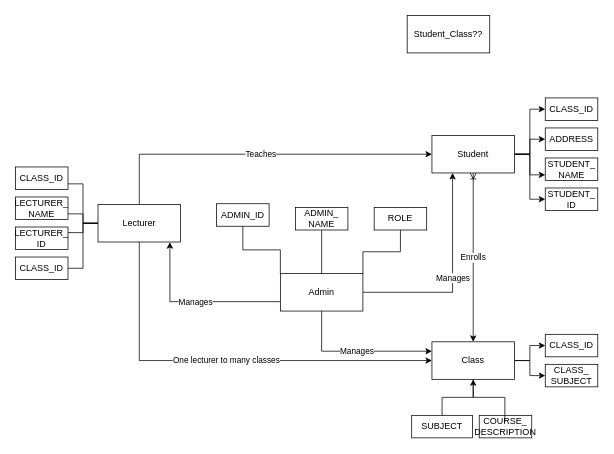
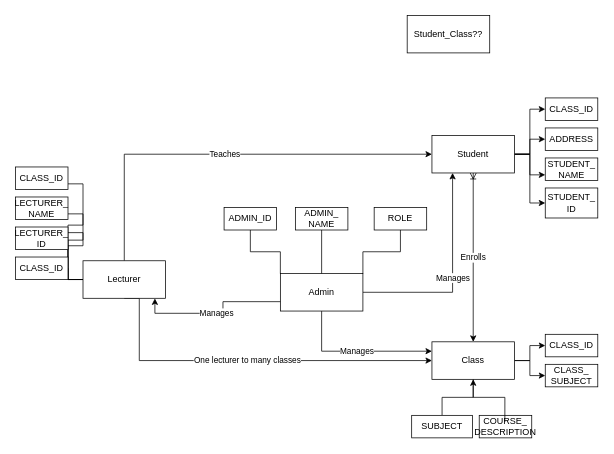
node "STUDENT_ ID": size 53x23 -> 53x30
node "ADMIN_ID": moved (243, 215) -> (250, 219)
node "Lecturer": moved (139, 223) -> (124, 279)
